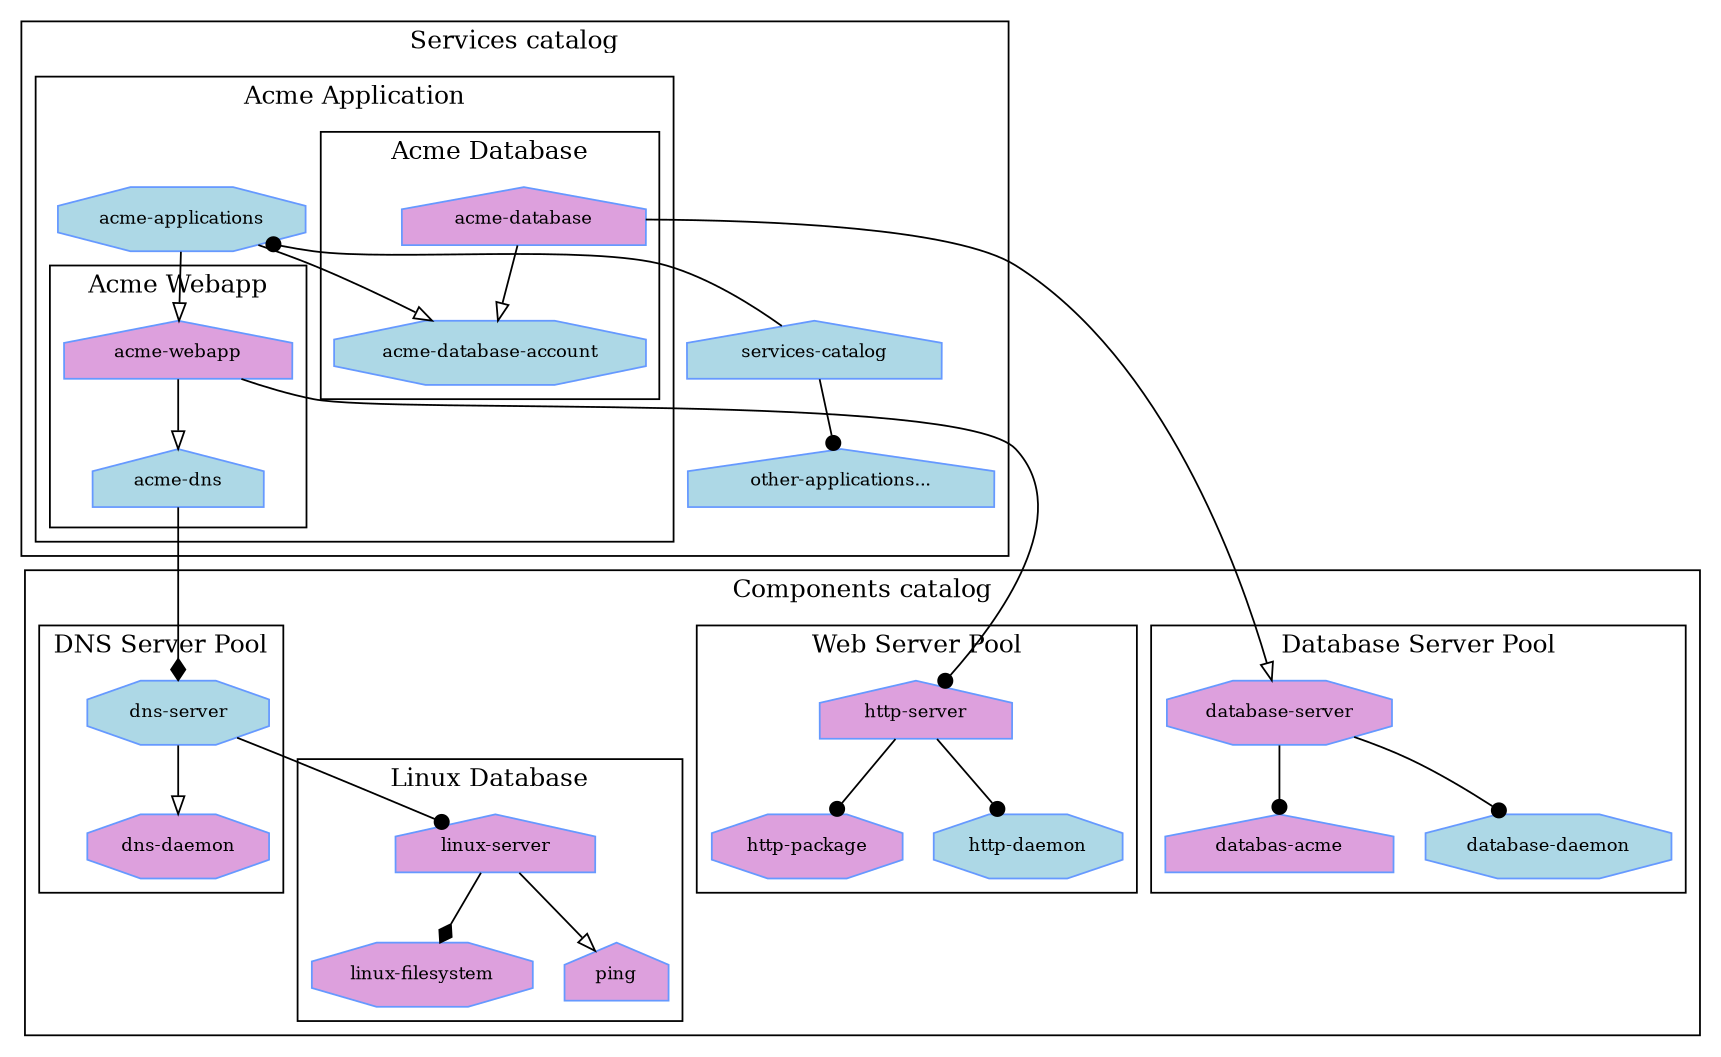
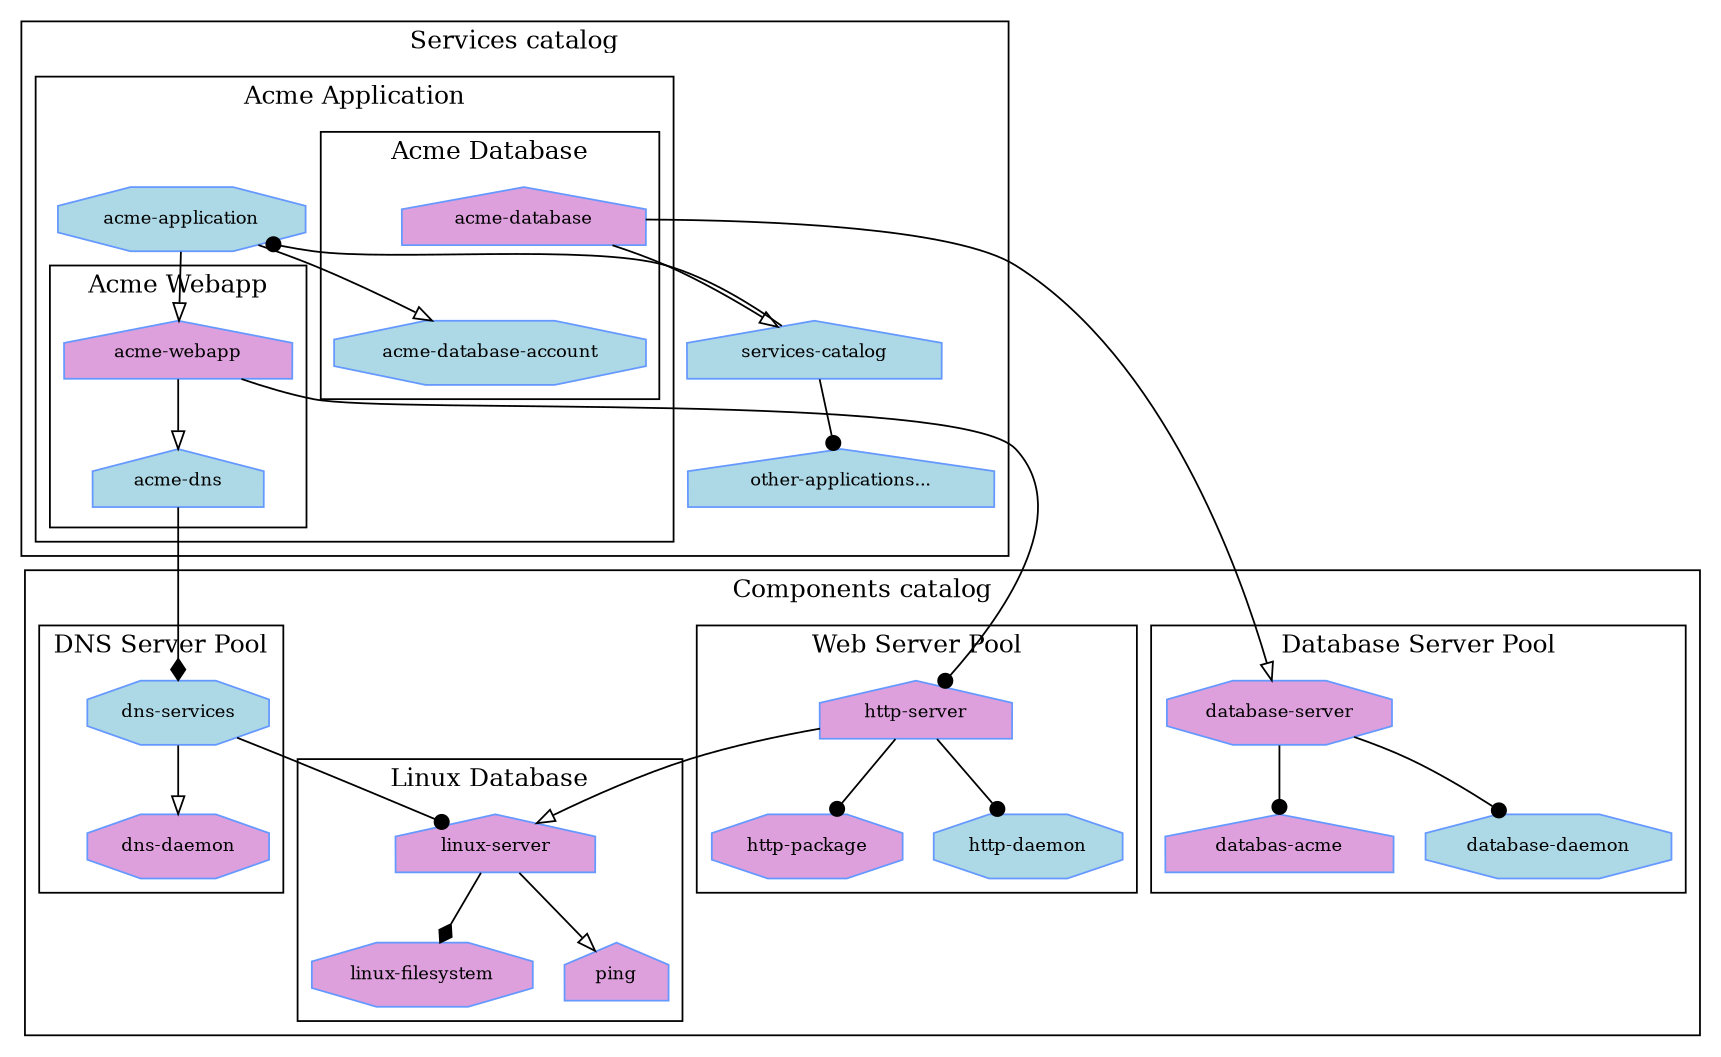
node "acme-applications": label "acme-applications" -> "acme-application"
edge "acme-database" -> "acme-database-account": now "acme-database" -> "services-catalog"
node "dns-server": label "dns-server" -> "dns-services"
edge "http-server" -> "linux-server": added
